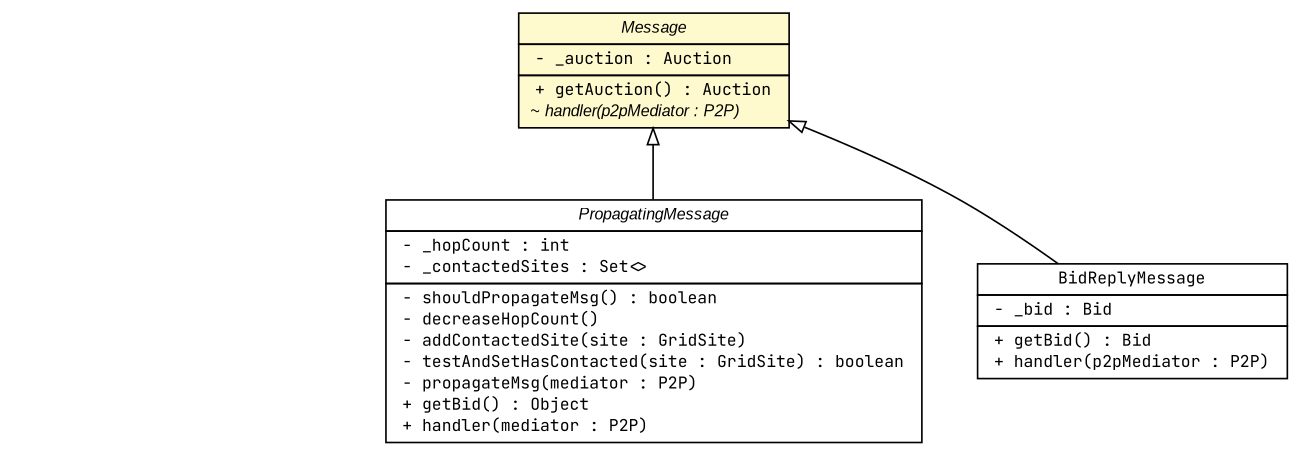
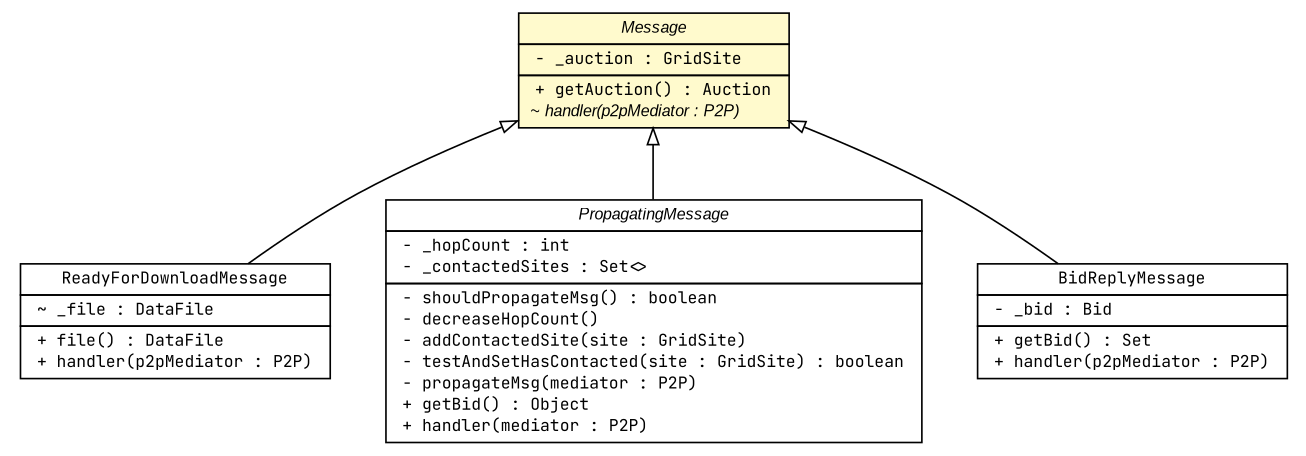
node "Message": text "- _auction : Auction" -> "- _auction : GridSite"
node "ReadyForDownloadMessage": added
node "BidReplyMessage": text "+ getBid() : Bid" -> "+ getBid() : Set"
